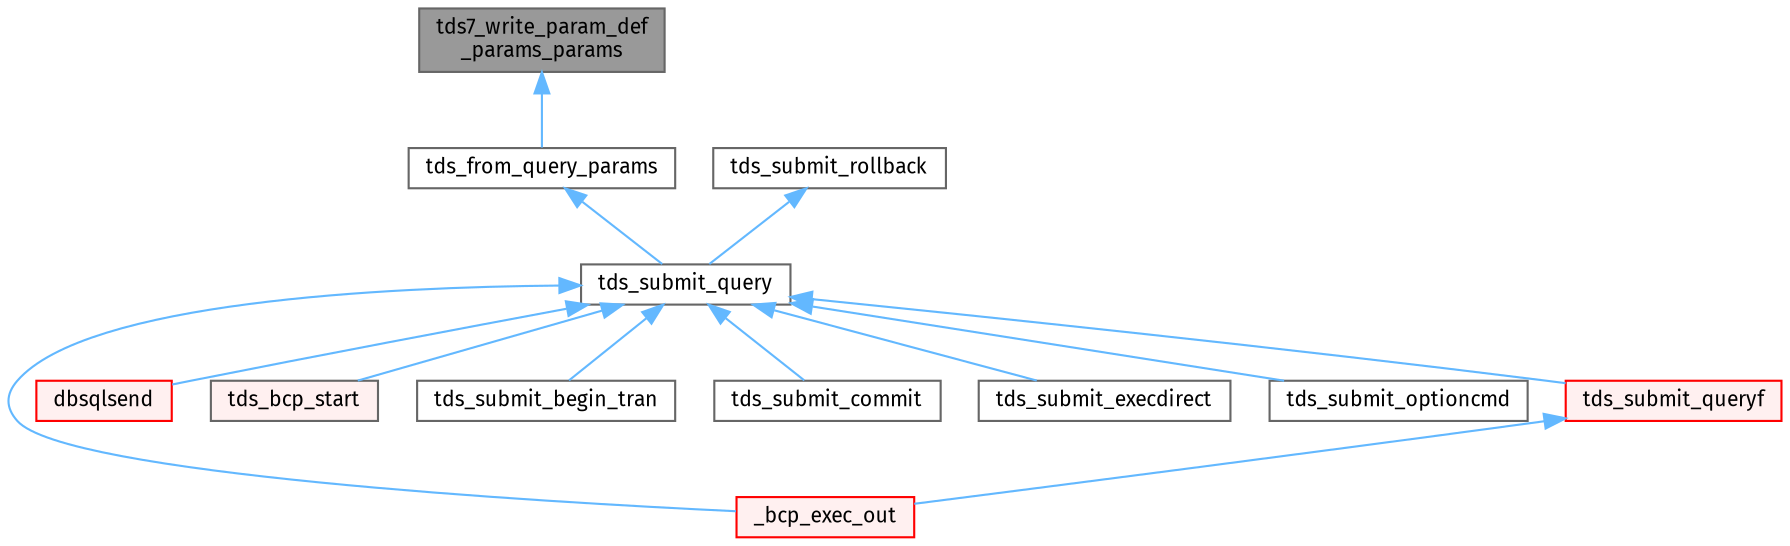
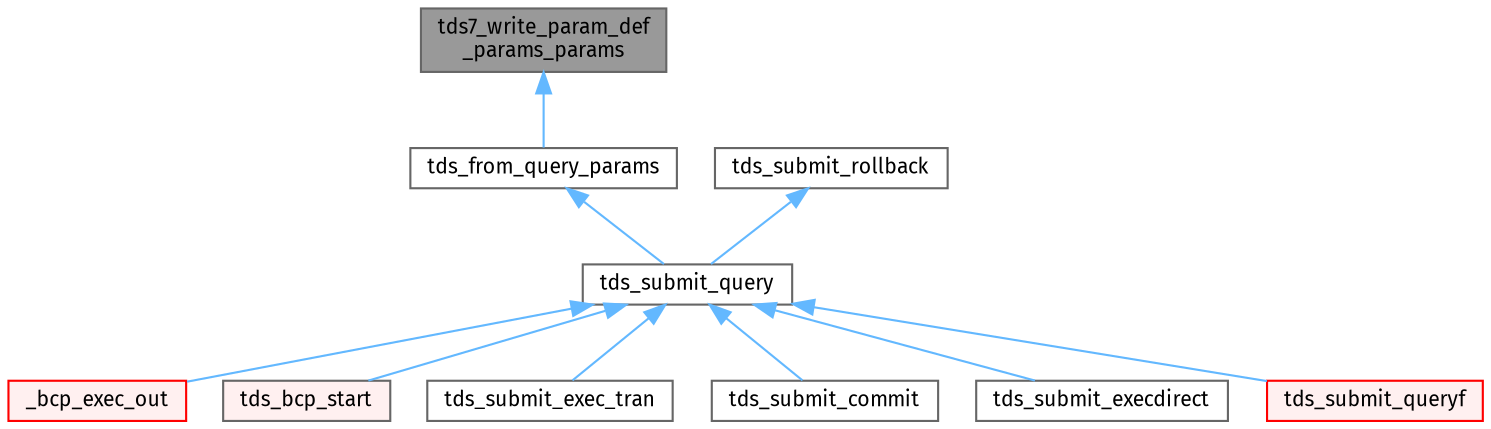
node "dbsqlsend": removed
node "tds_submit_begin_tran": label "tds_submit_begin_tran" -> "tds_submit_exec_tran"
node "tds_submit_optioncmd": removed
edge "_bcp_exec_out" -> "tds_submit_queryf": removed
